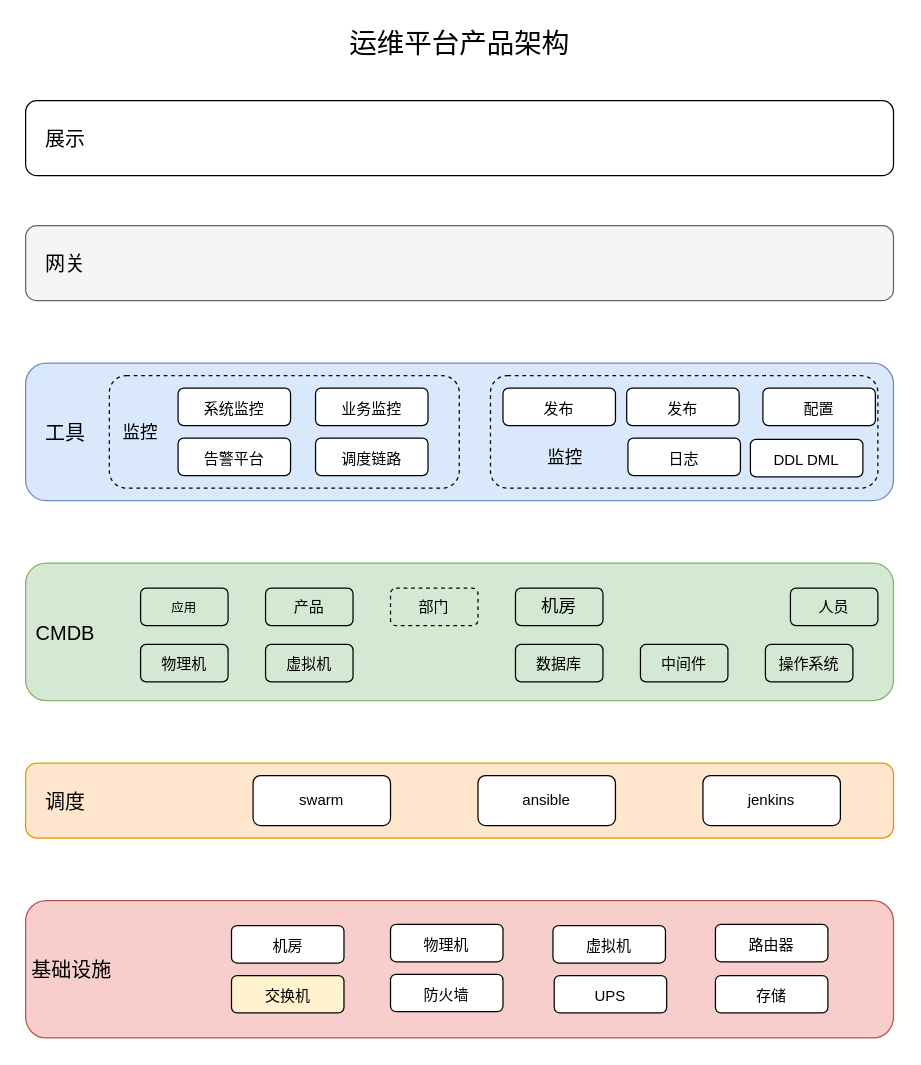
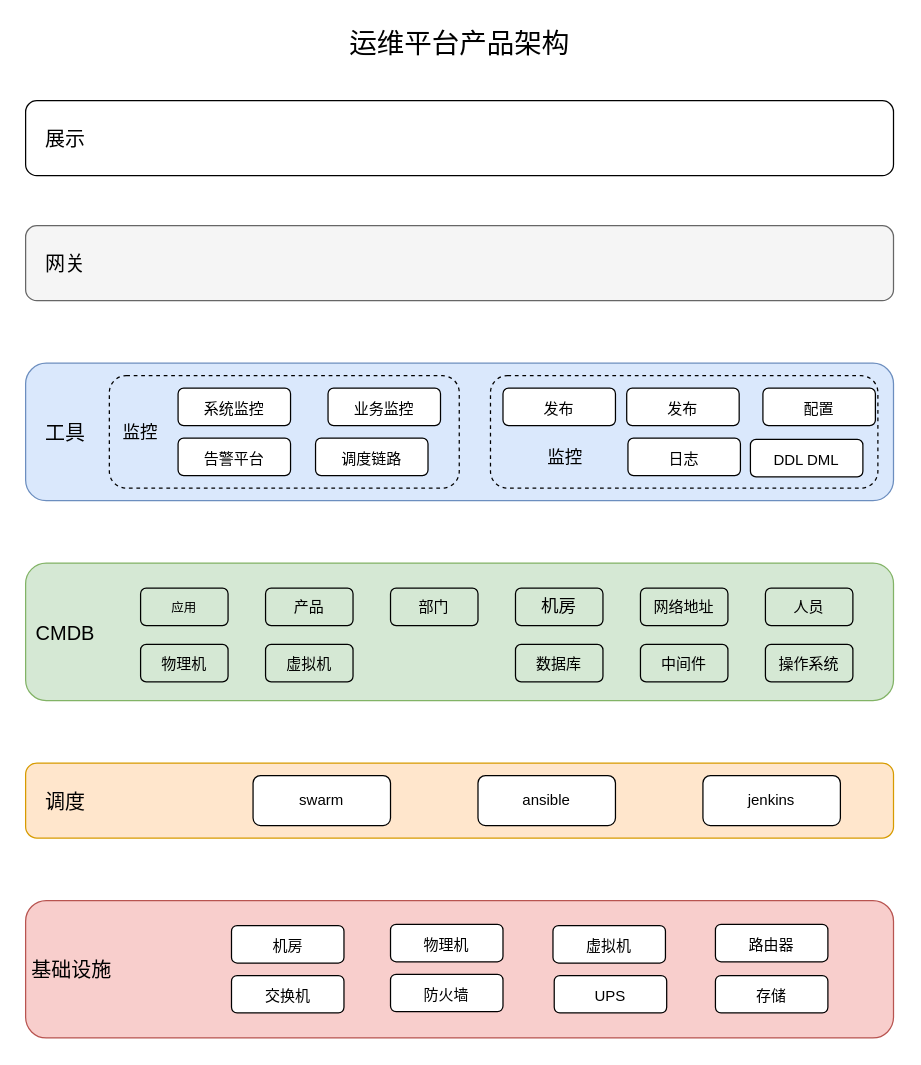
node "业务监控": moved (372, 407) -> (384, 407)
node "部门": style dashed -> solid
node "网络地址": added
node "人员": moved (834, 607) -> (809, 607)
node "交换机": fillcolor #fff2cc -> #ffffff
